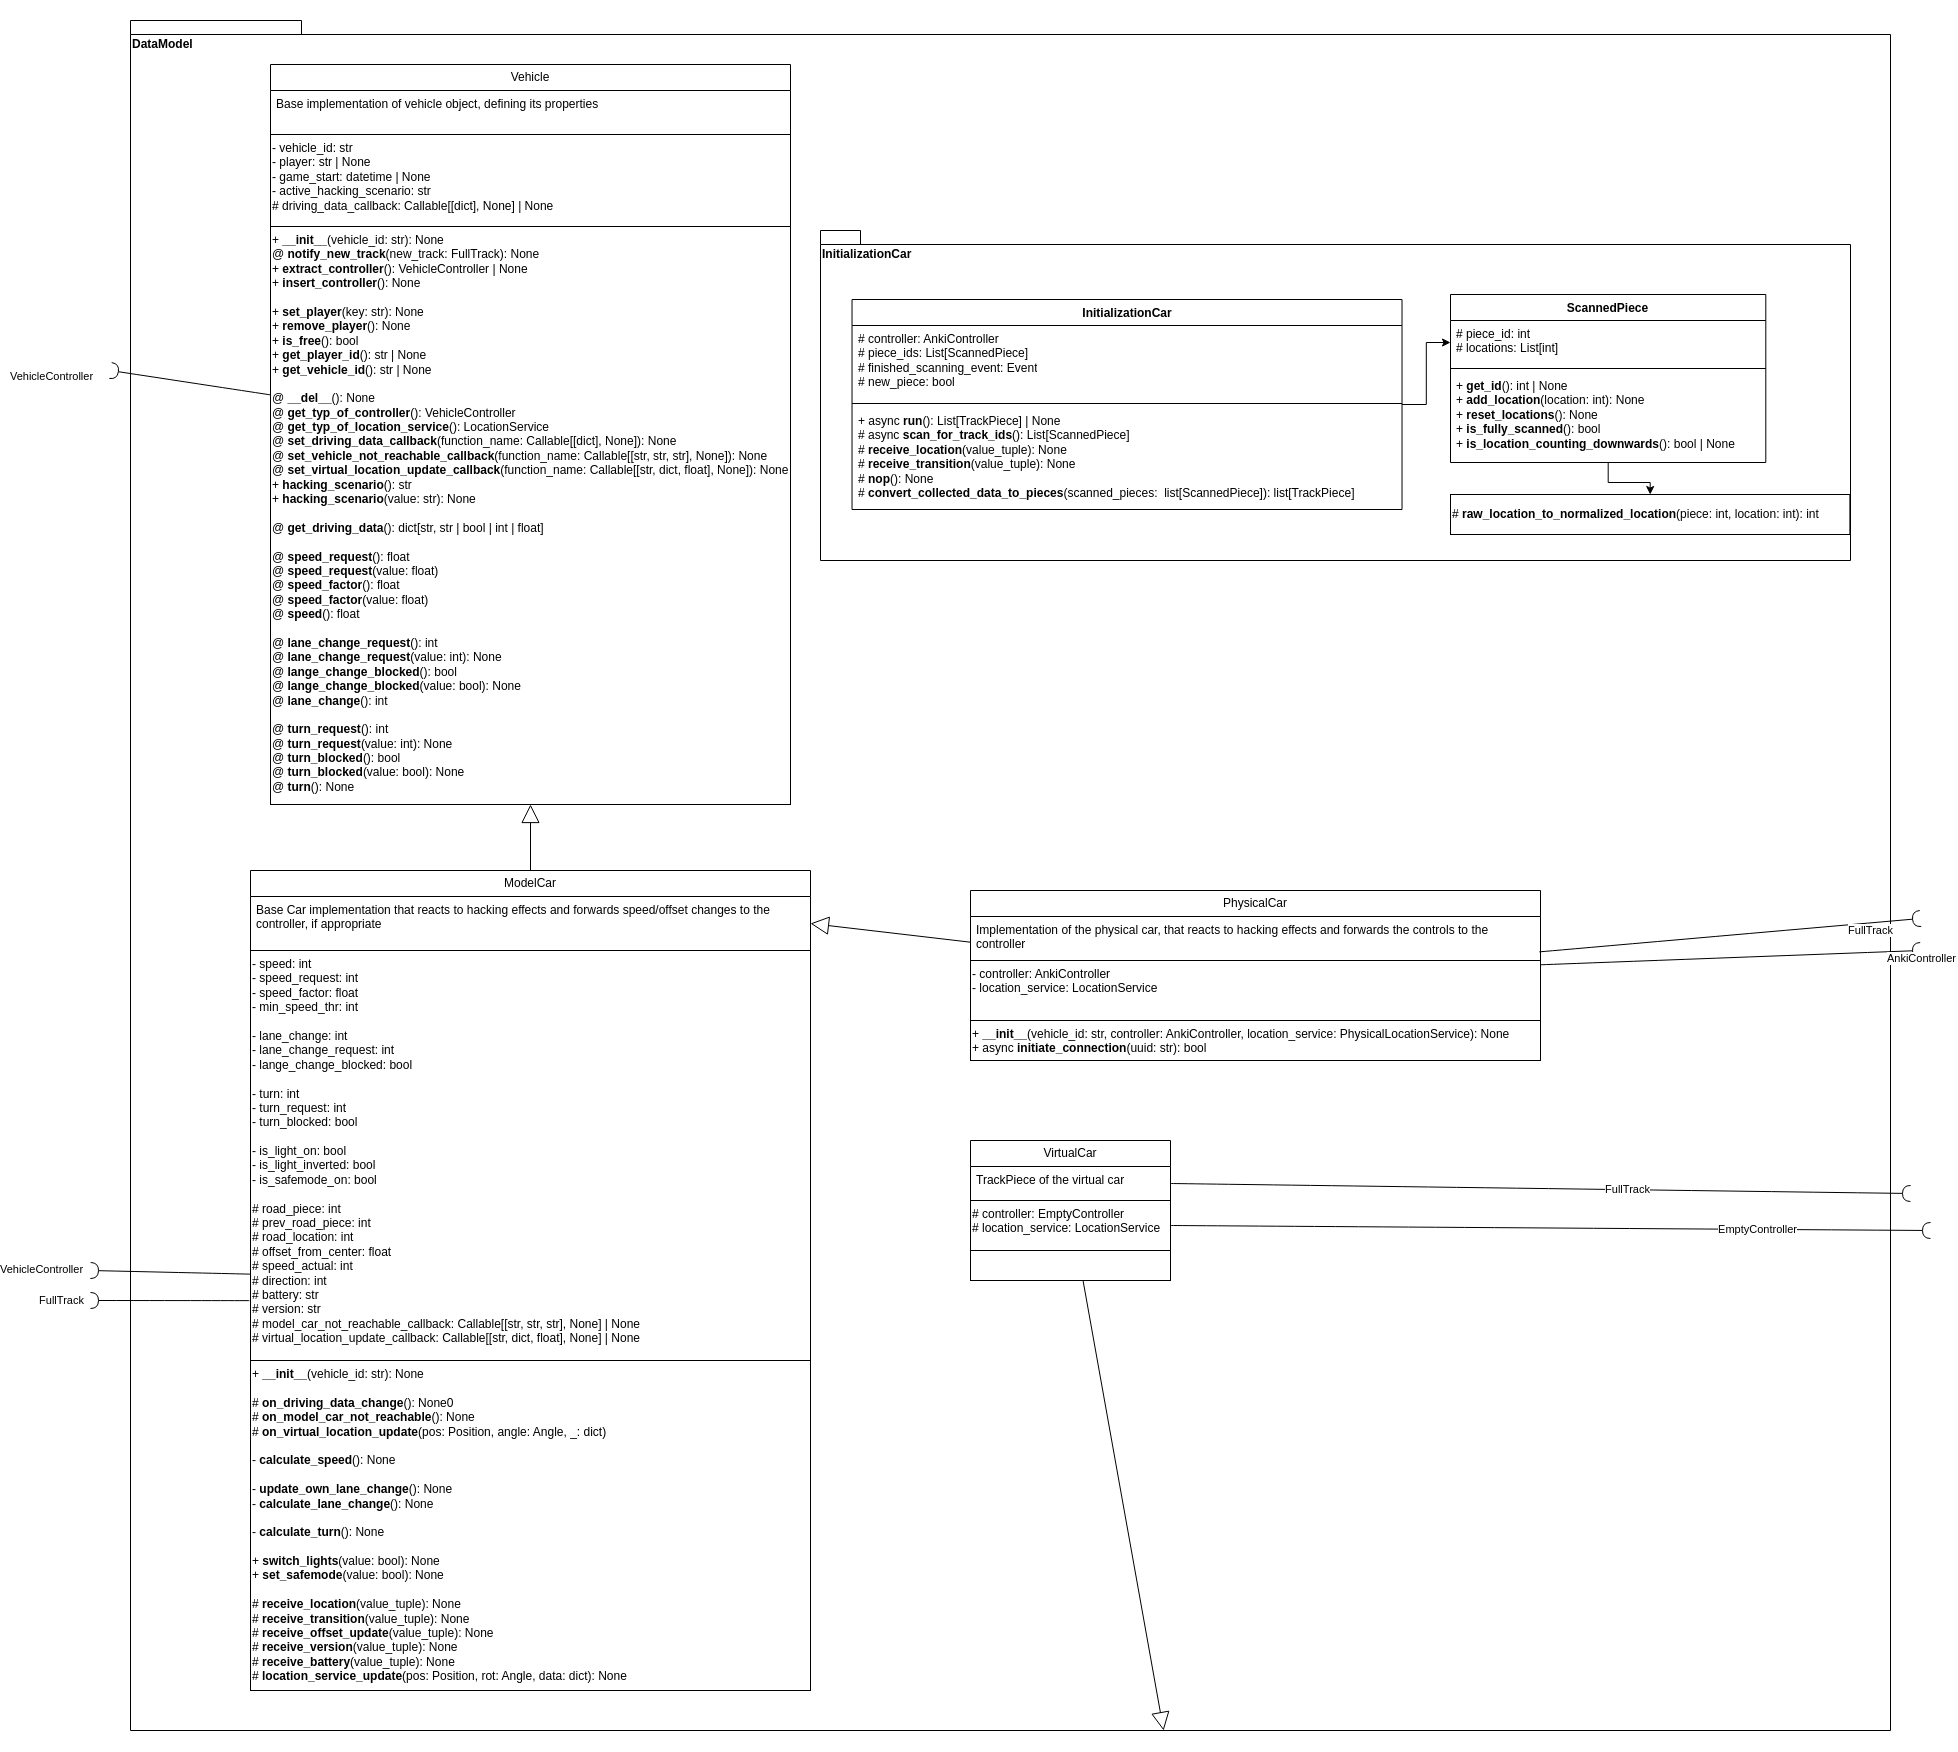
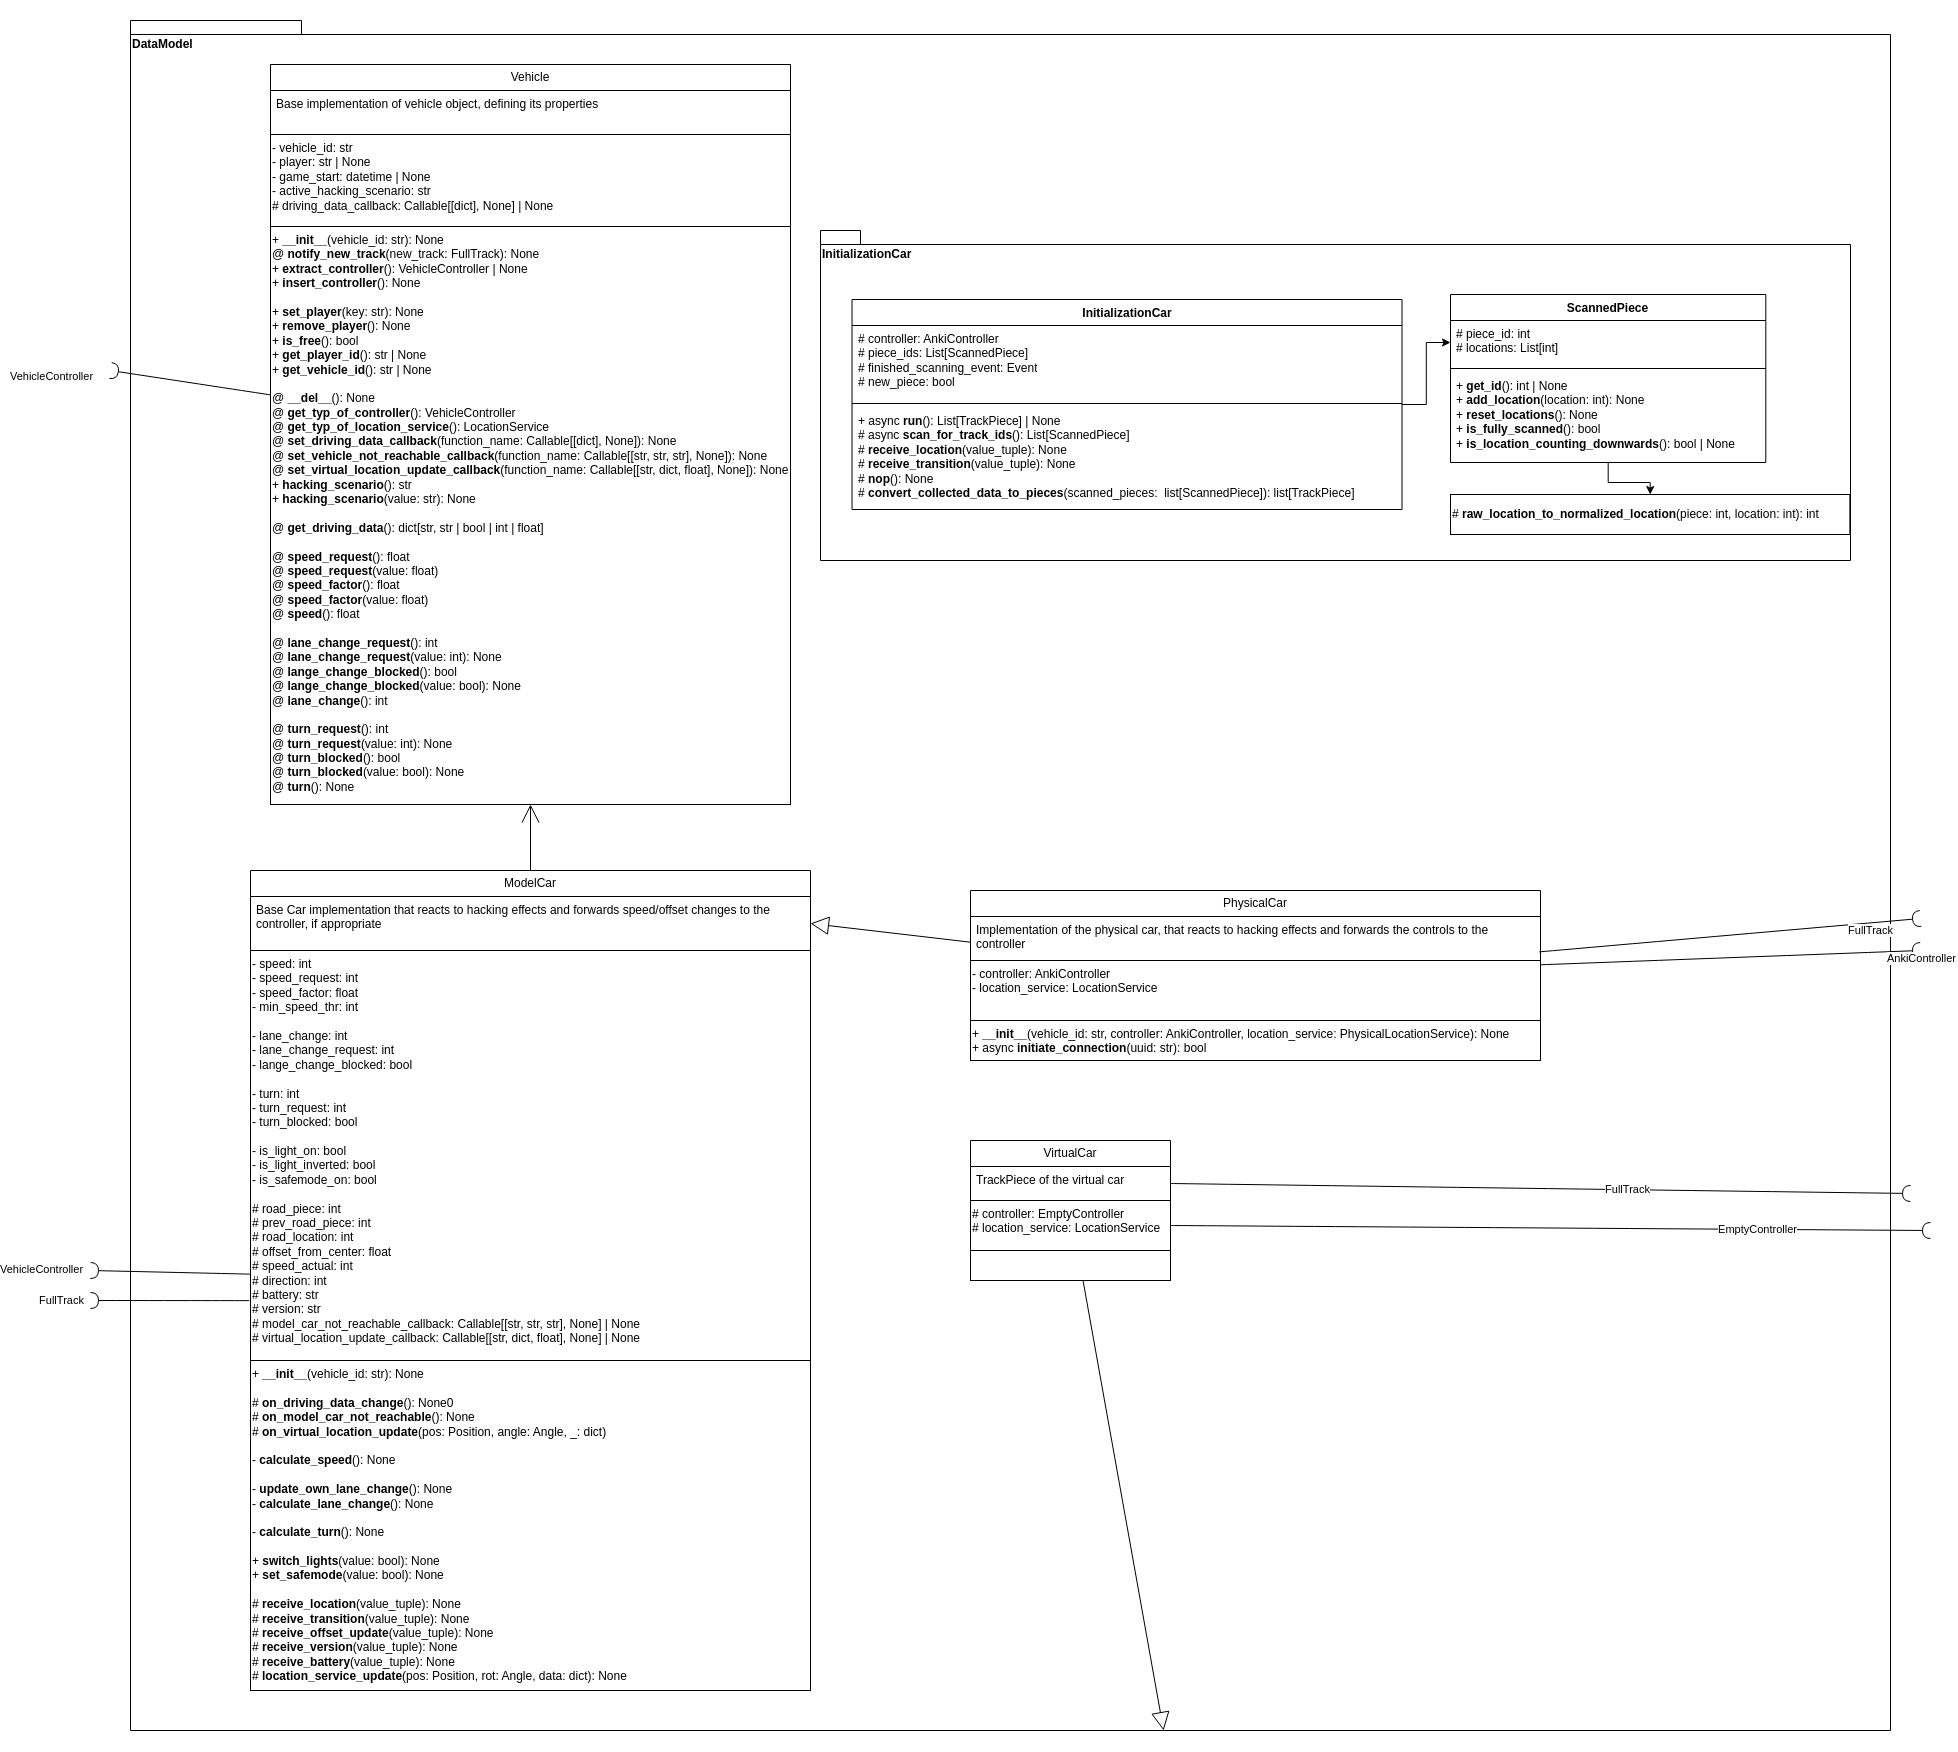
edge "ModelCar" -> "Vehicle": arrowhead block -> open
